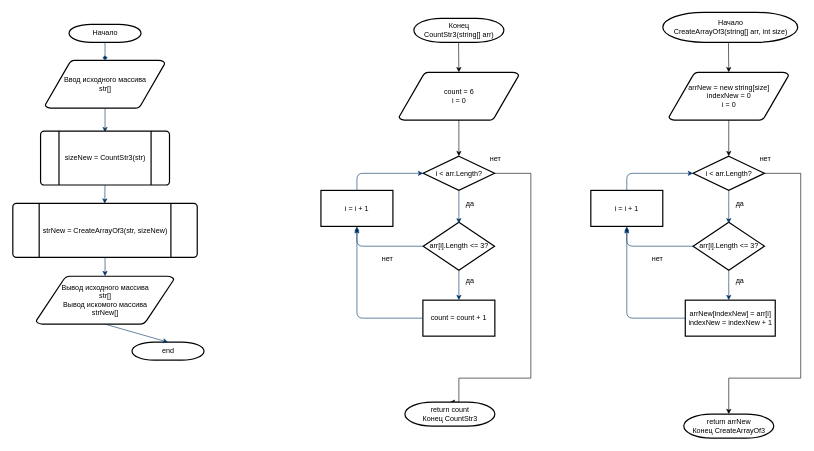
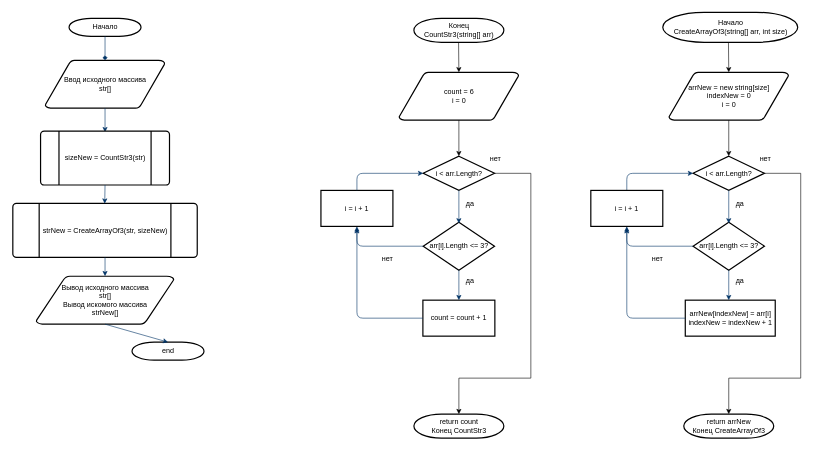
node "Начало": moved (105, 33) -> (105, 27)
node "return count Конец CountStr3": moved (450, 414) -> (459, 426)
